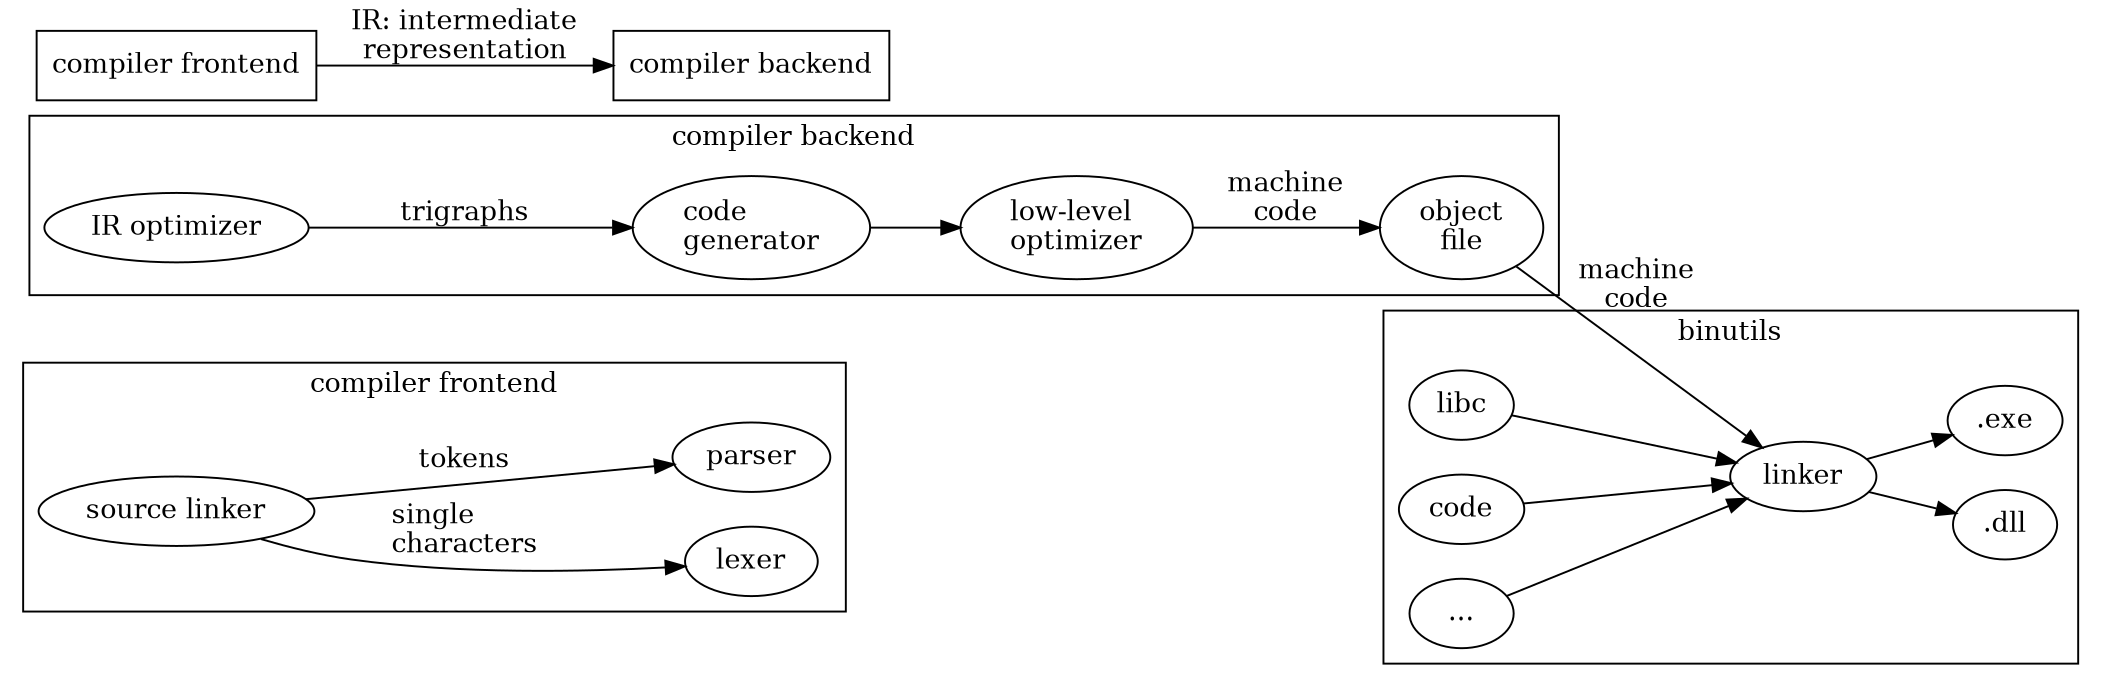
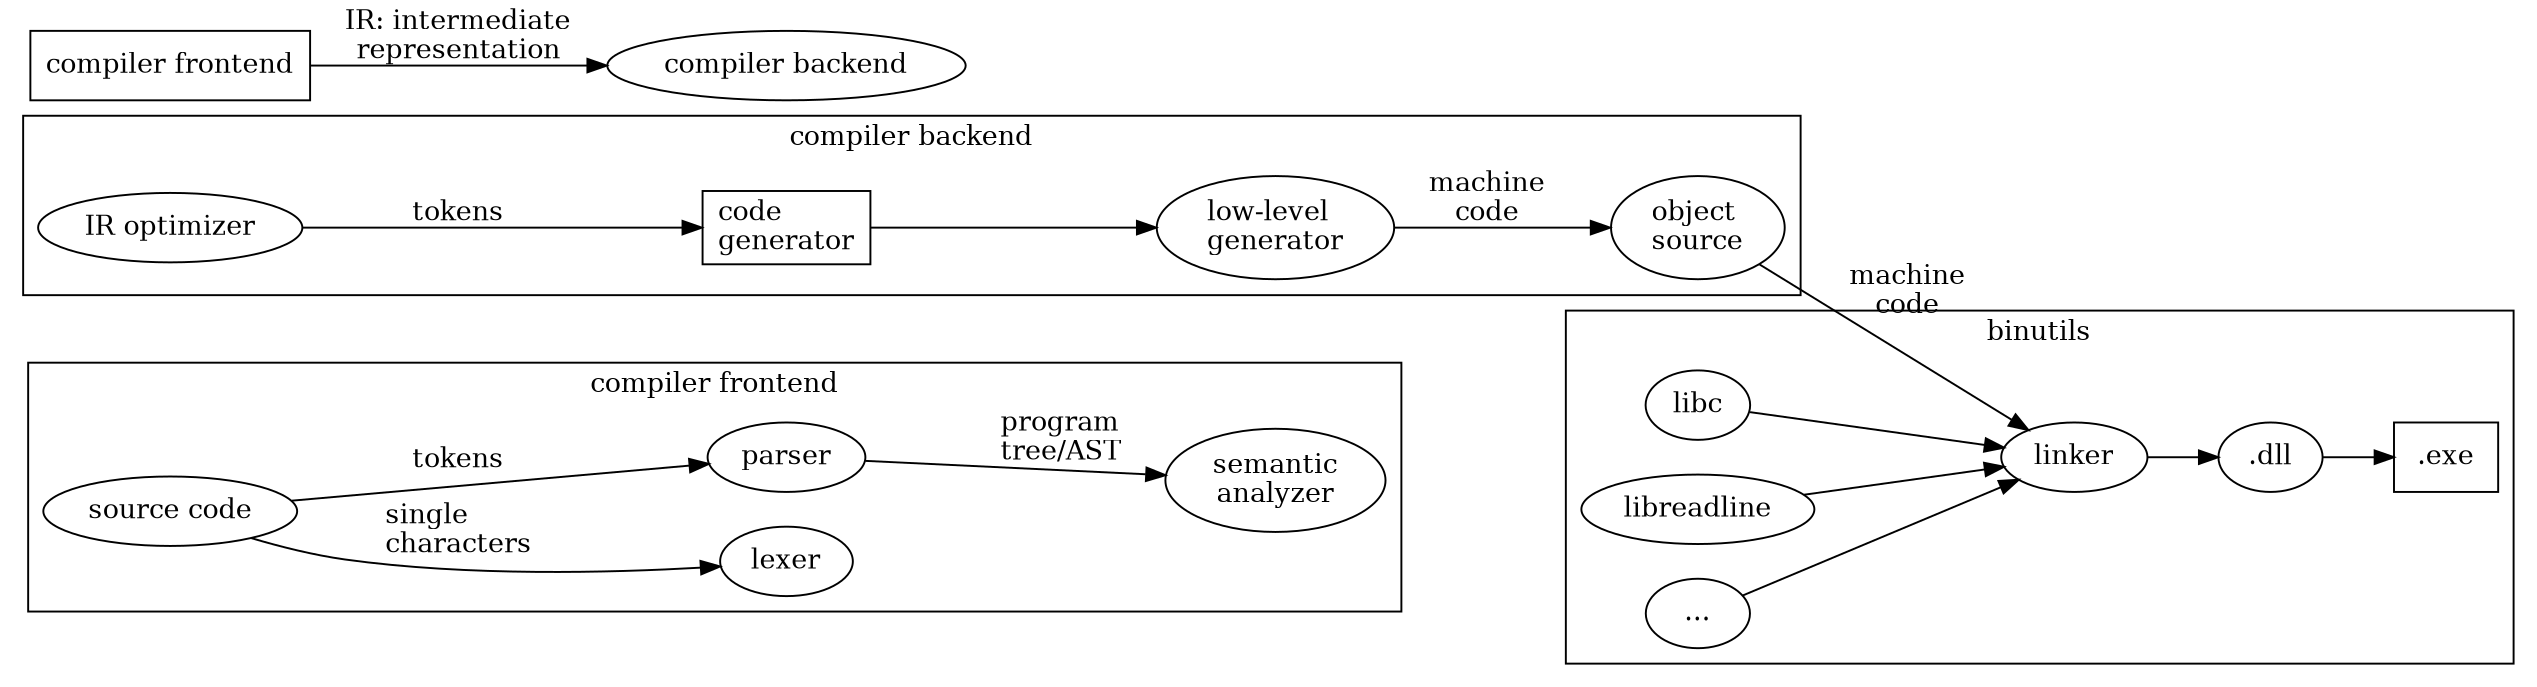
node "compiler backend": shape box -> ellipse
edge "IR optimizer" -> "code generator": label "trigraphs" -> "tokens"
node "code generator": shape ellipse -> box
node "low-level optimizer": label "low-level optimizer" -> "low-level generator"
node "object file": label "object file" -> "object source"
node ".exe": shape ellipse -> box
edge "linker" -> ".exe": now ".dll" -> ".exe"
node "semantic analyzer": added
node "code": label "code" -> "libreadline"
node "source linker": label "source linker" -> "source code"
